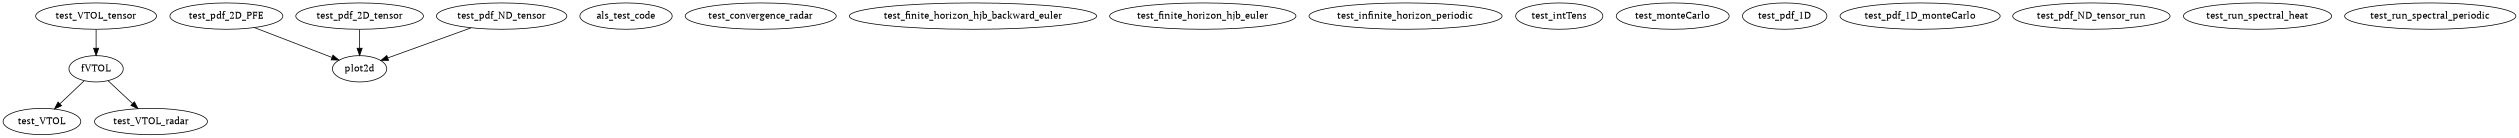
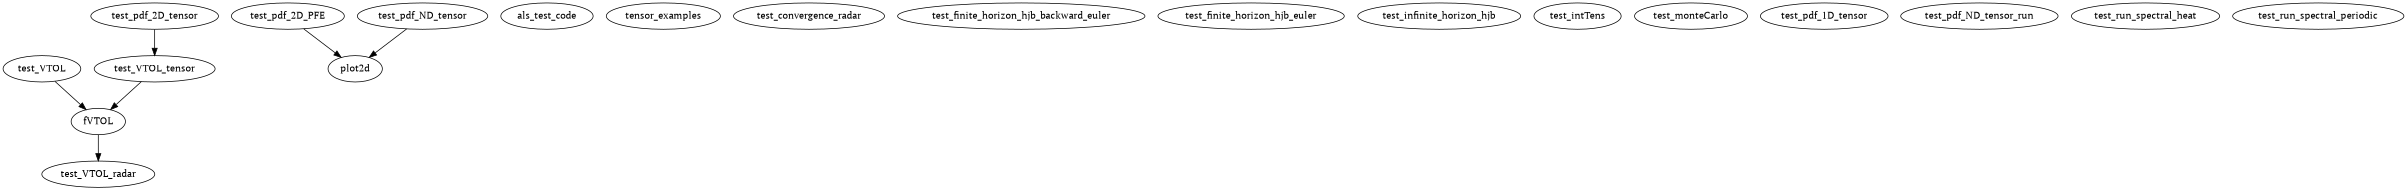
node "tensor_examples": added
node "test_infinite_horizon_periodic": label "test_infinite_horizon_periodic" -> "test_infinite_horizon_hjb"
node "test_pdf_1D": removed
node "test_pdf_1D_monteCarlo": label "test_pdf_1D_monteCarlo" -> "test_pdf_1D_tensor"
edge "test_pdf_2D_tensor" -> "plot2d": now "test_pdf_2D_tensor" -> "test_VTOL_tensor"
edge "fVTOL" -> "test_VTOL": reversed
